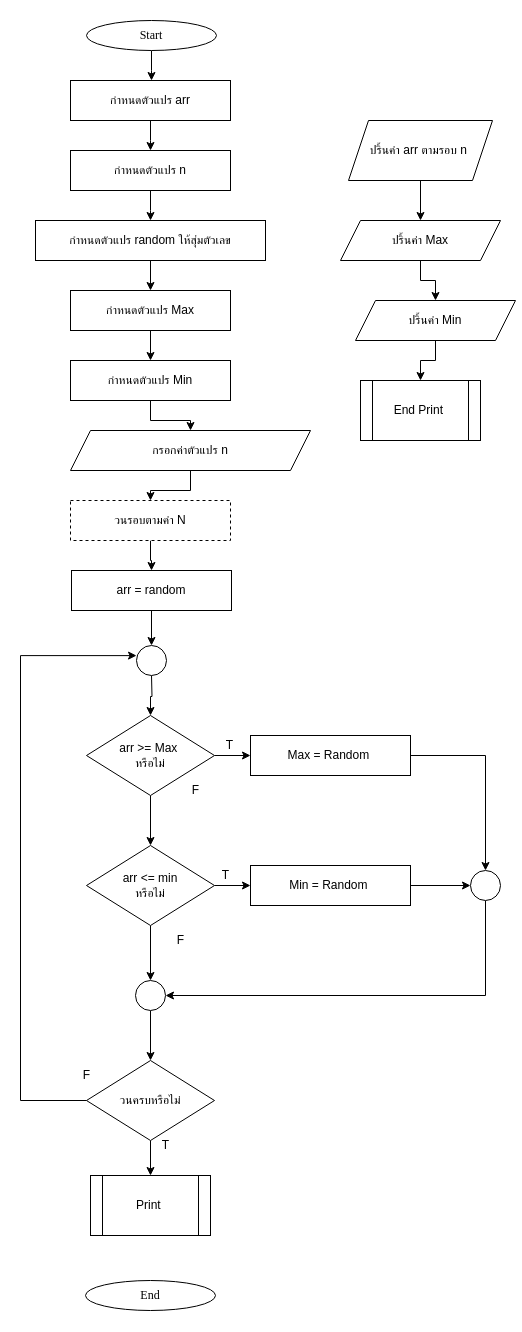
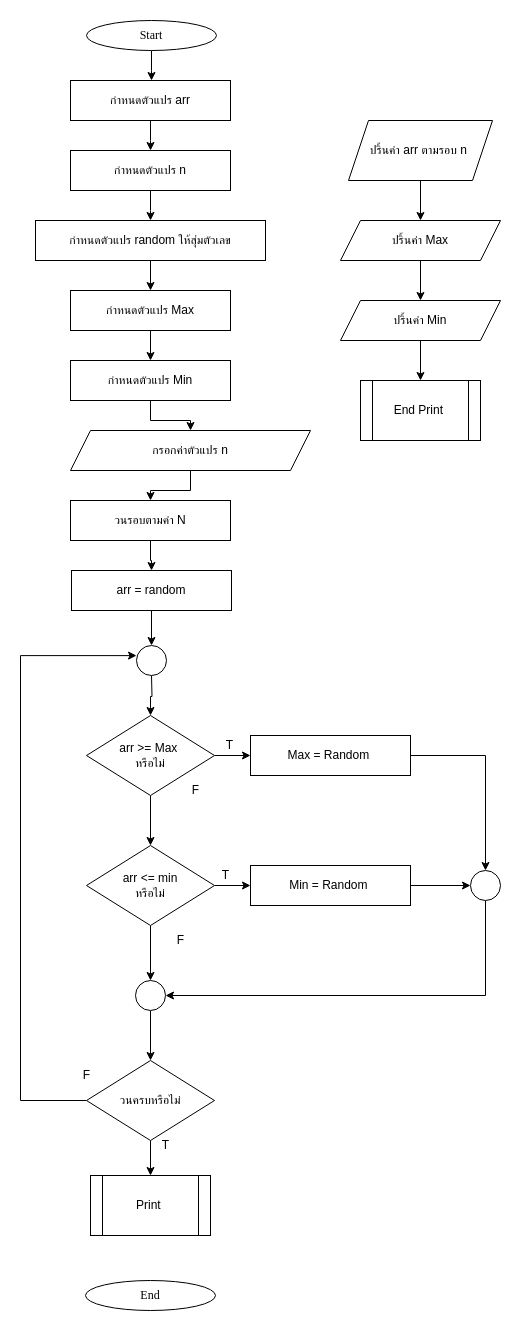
node "ปริ้นค่า Min": moved (436, 321) -> (421, 321)
node "วนรอบตามค่า N": style dashed -> solid
